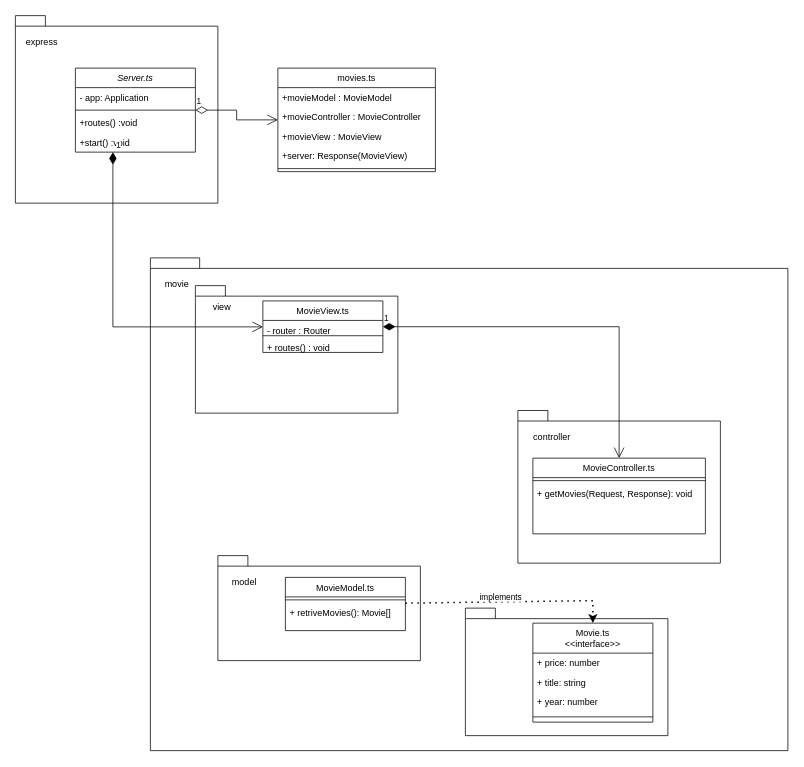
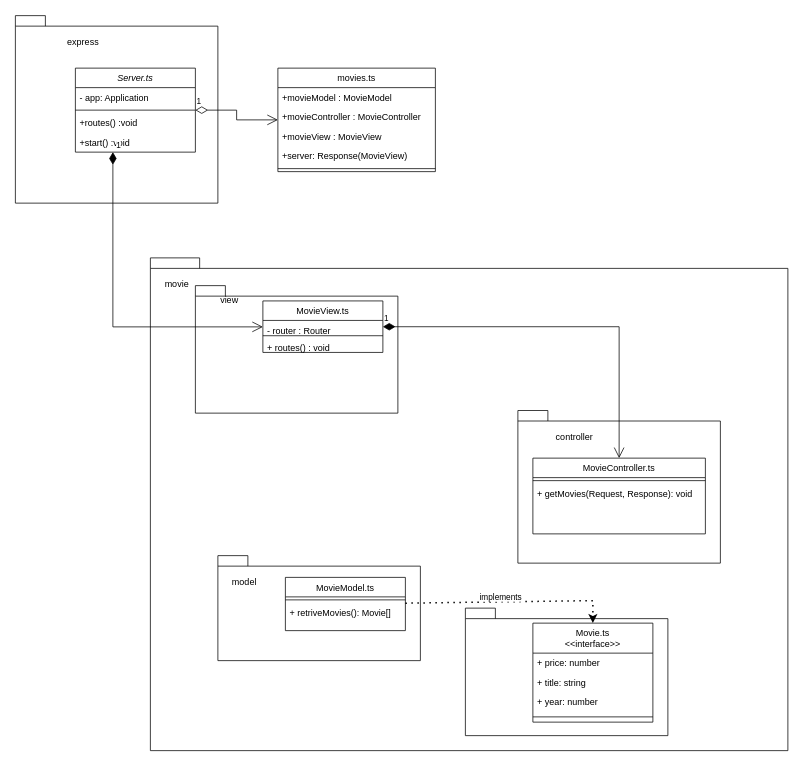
node "express": moved (42, 42) -> (83, 42)
node "view": moved (222, 307) -> (229, 299)
node "controller": moved (552, 437) -> (574, 437)
